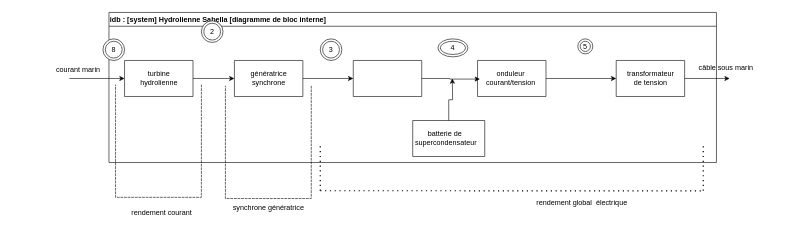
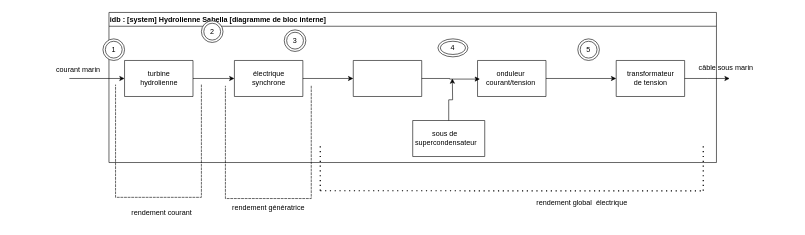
node "5": size 15x15 -> 22x22
node "8": label "8" -> "1"
node "3": moved (331, 50) -> (295, 41)
node "génératrice synchrone": label "génératrice synchrone" -> "électrique synchrone"
node "batterie de supercondensateur": label "batterie de supercondensateur" -> "sous de supercondensateur"
node "synchrone génératrice": label "synchrone génératrice" -> "rendement génératrice"
